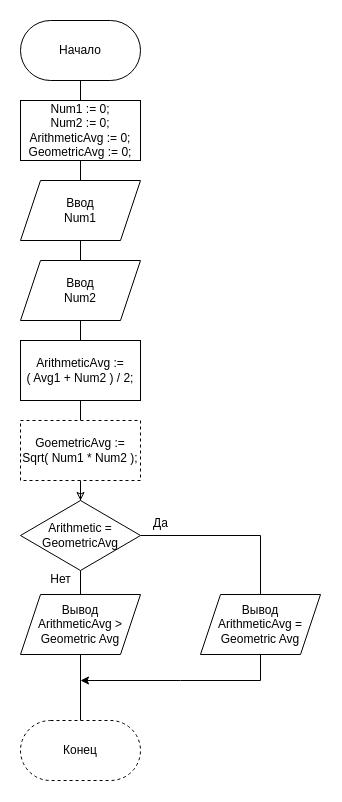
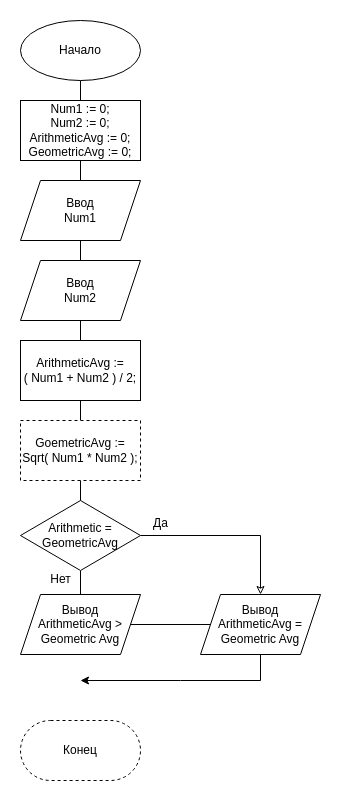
node "Начало": shape rounded rectangle -> ellipse
node "ArithmeticAvg := ( Avg1 + Num2 ) / 2;": label "ArithmeticAvg := ( Avg1 + Num2 ) / 2;" -> "ArithmeticAvg := ( Num1 + Num2 ) / 2;"
edge "GoemetricAvg := Sqrt( Num1 * Num2 );" -> "Arithmetic = GeometricAvg": arrowhead classic -> none
edge "Arithmetic = GeometricAvg" -- "Вывод ArithmeticAvg = Geometric Avg": arrowhead none -> classic
edge "Вывод ArithmeticAvg > Geometric Avg" -- "Конец": now "Вывод ArithmeticAvg > Geometric Avg" -- "Вывод ArithmeticAvg = Geometric Avg"
